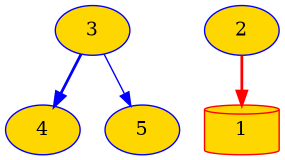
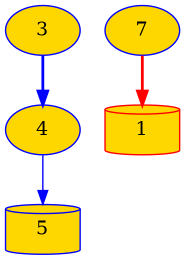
node "2": label "2" -> "7"
edge "3" -> "5": now "4" -> "5"
node "5": shape ellipse -> cylinder
